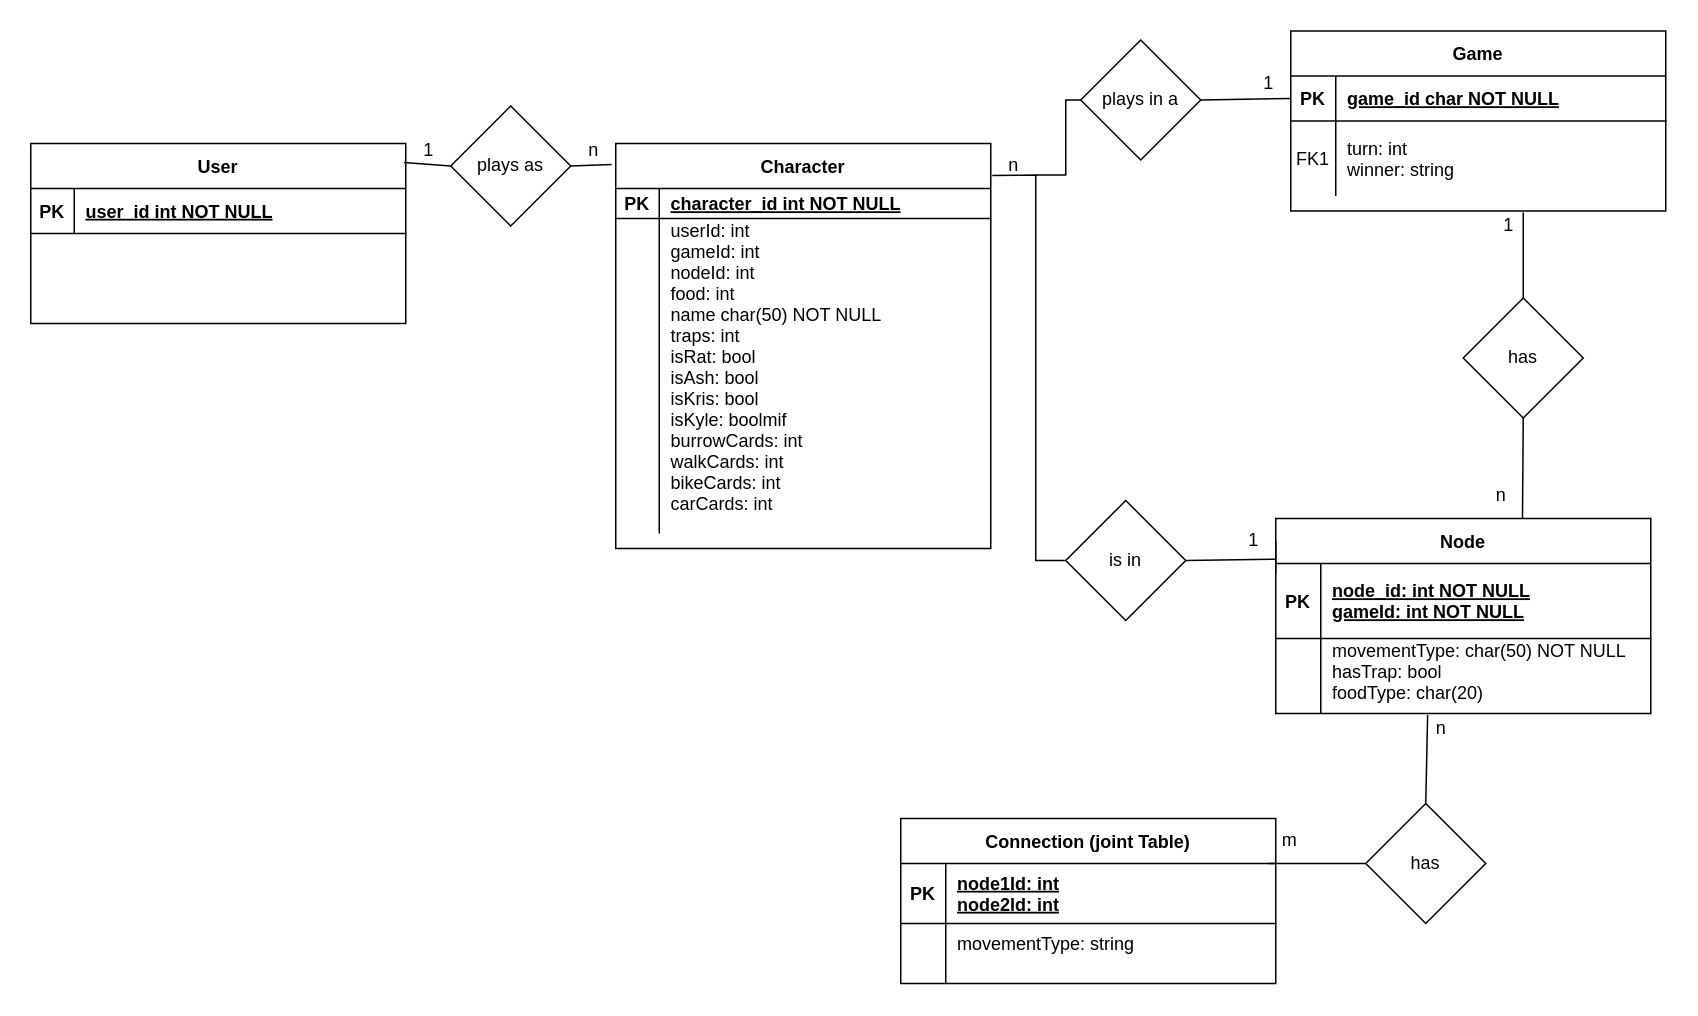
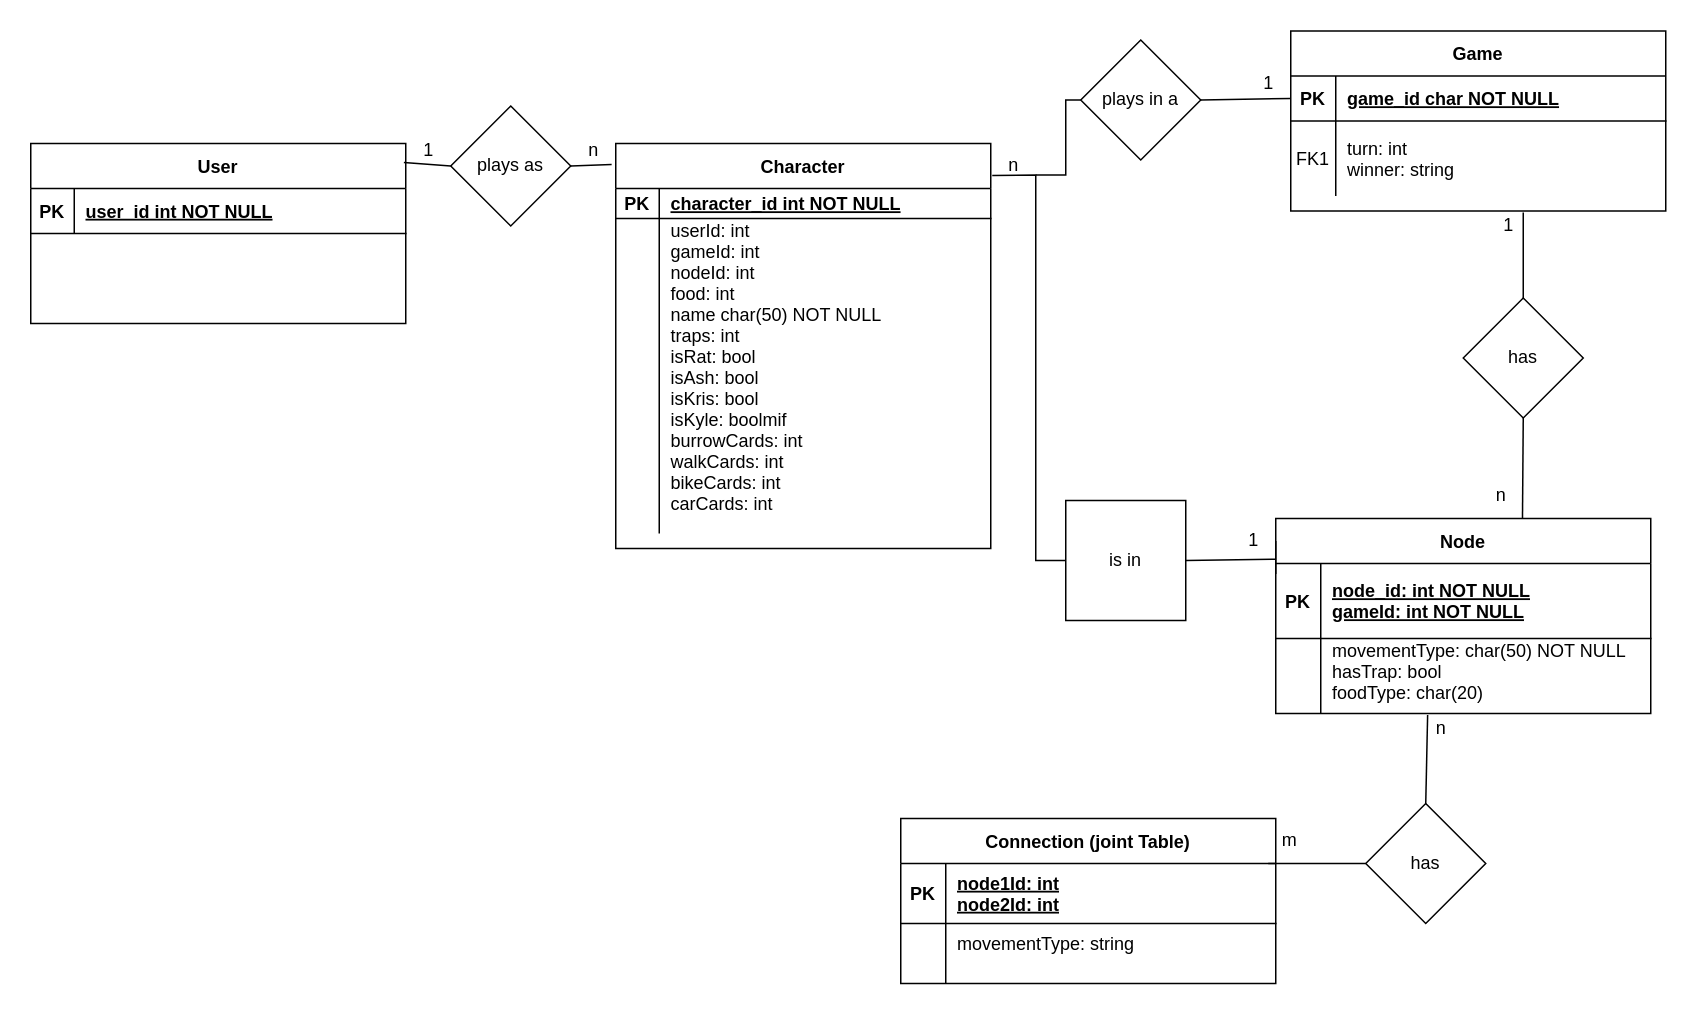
node "is in": shape diamond -> rectangle
